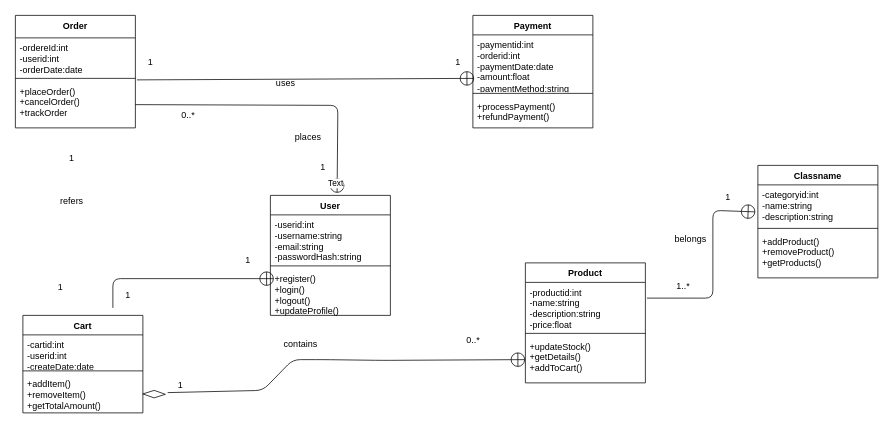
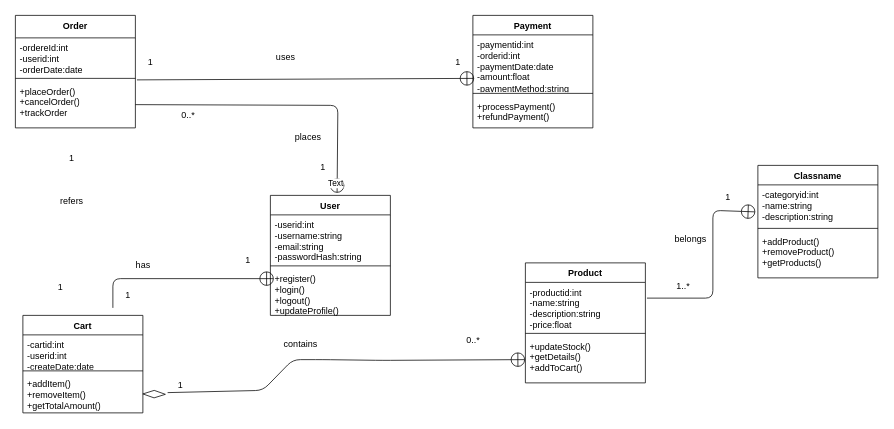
node "uses": moved (285, 89) -> (285, 63)
node "has": added
